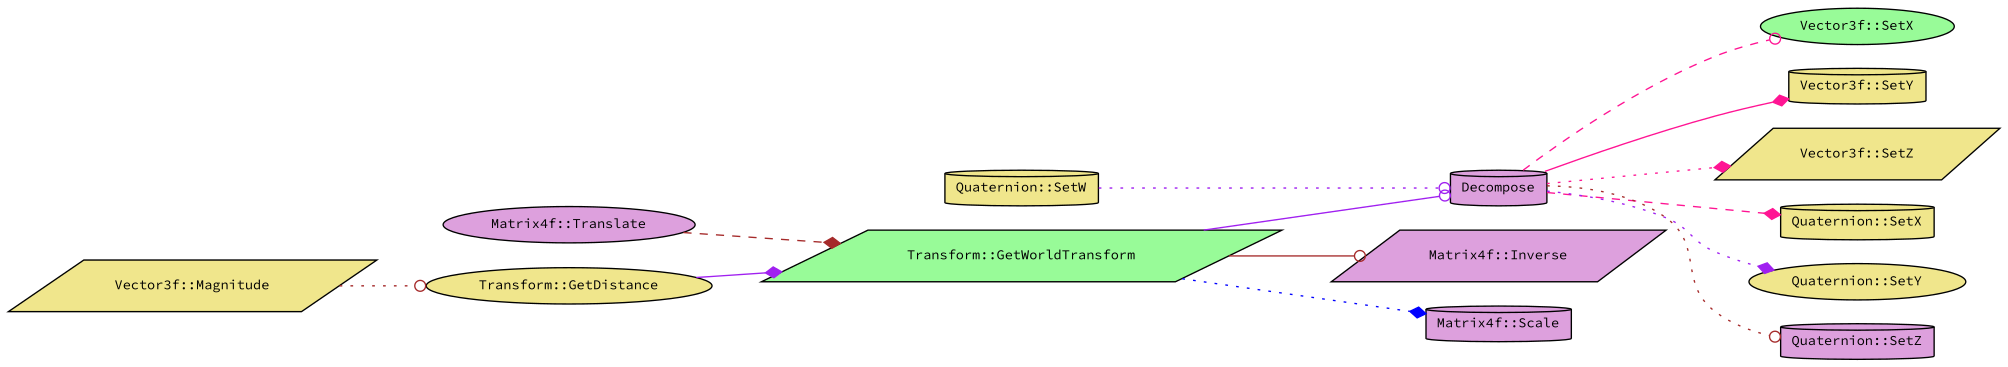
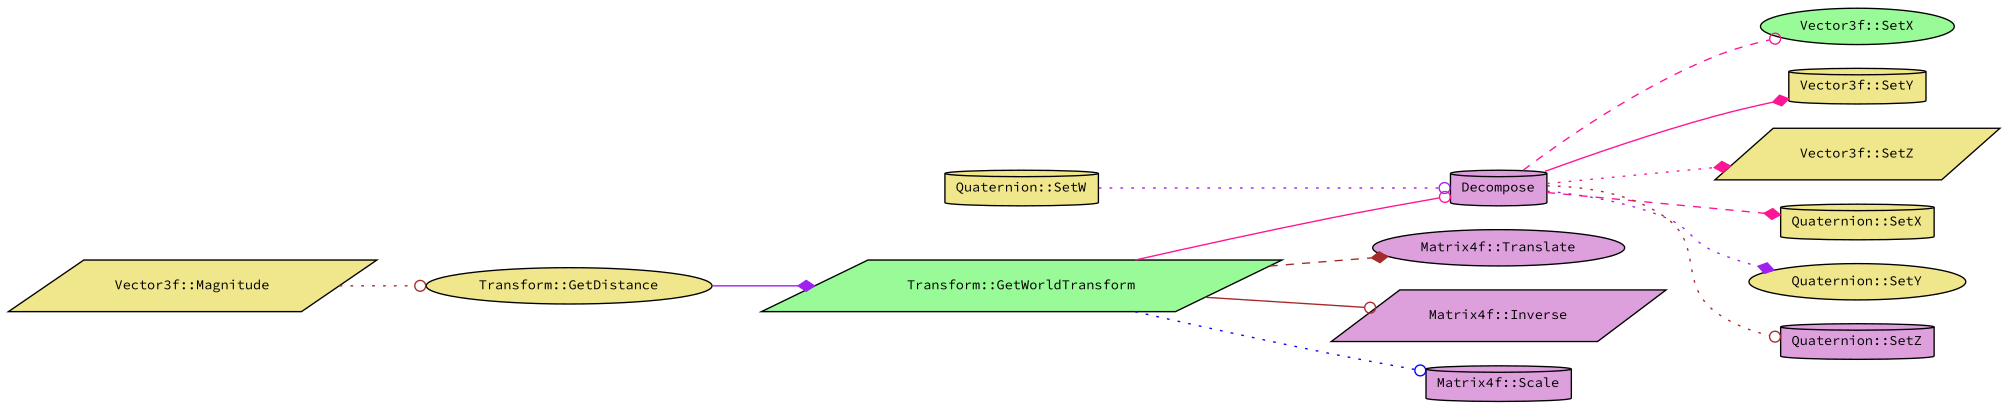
edge "Transform::GetWorldTransform" -> "Decompose": color purple -> deeppink
edge "Matrix4f::Translate" -> "Transform::GetWorldTransform": reversed
edge "Transform::GetWorldTransform" -> "Matrix4f::Scale": arrowhead diamond -> odot
